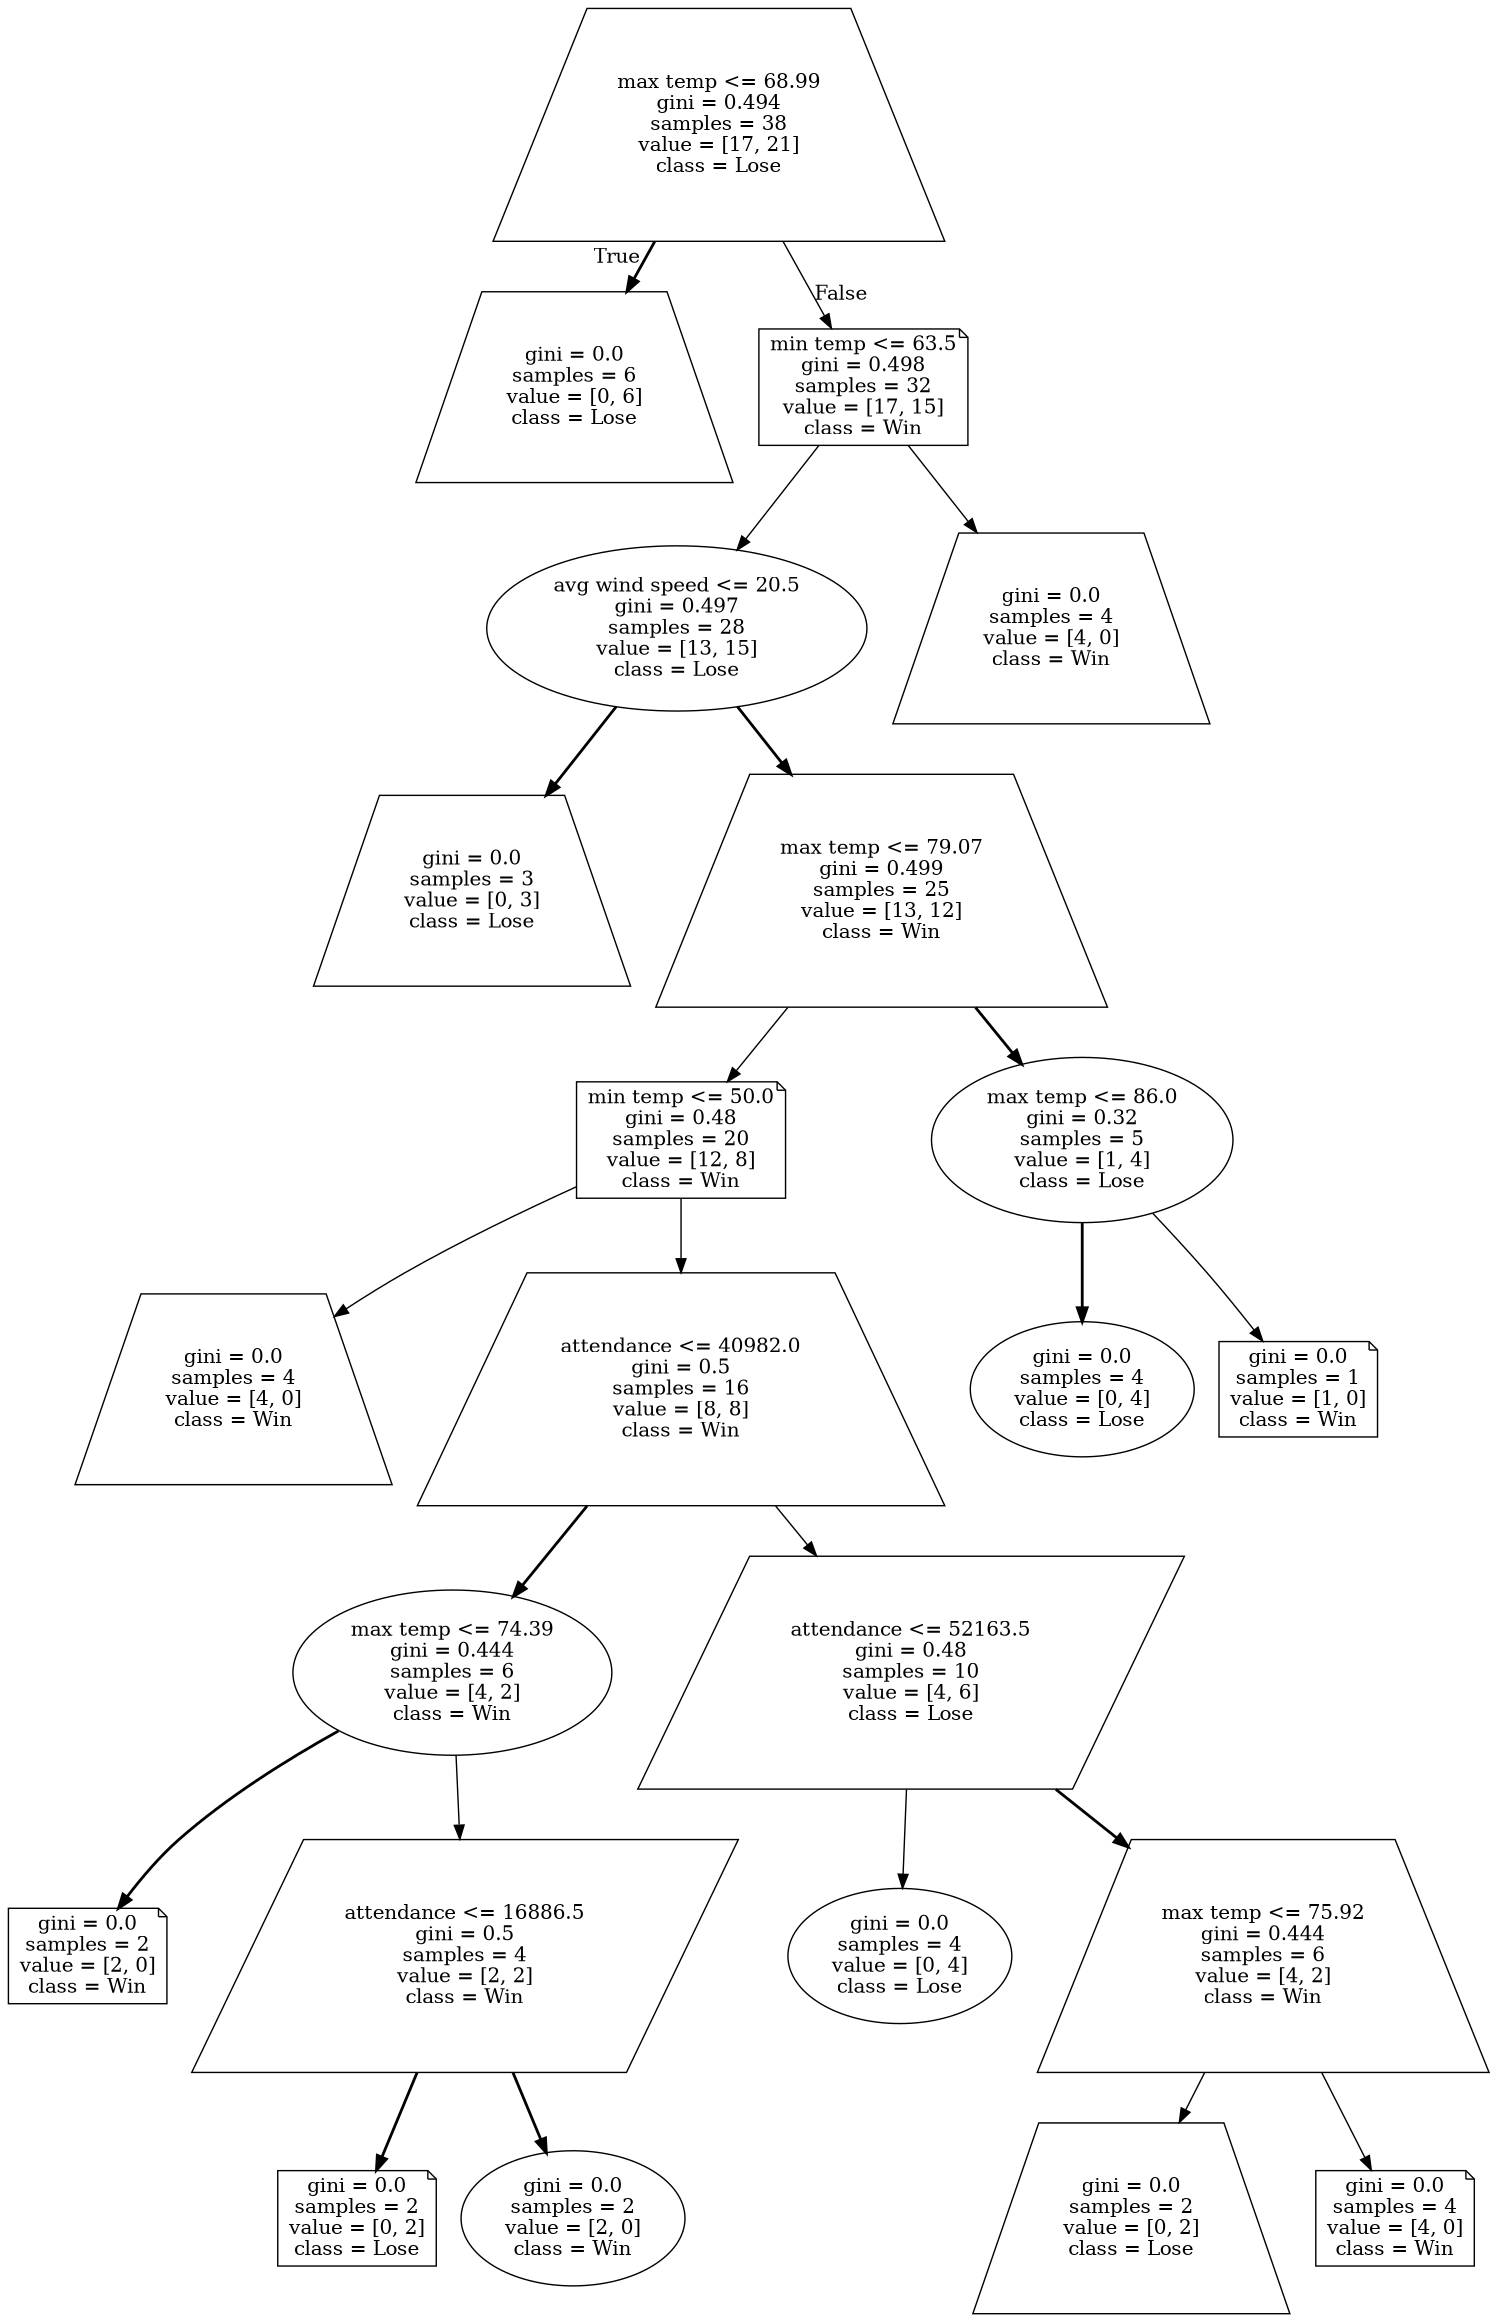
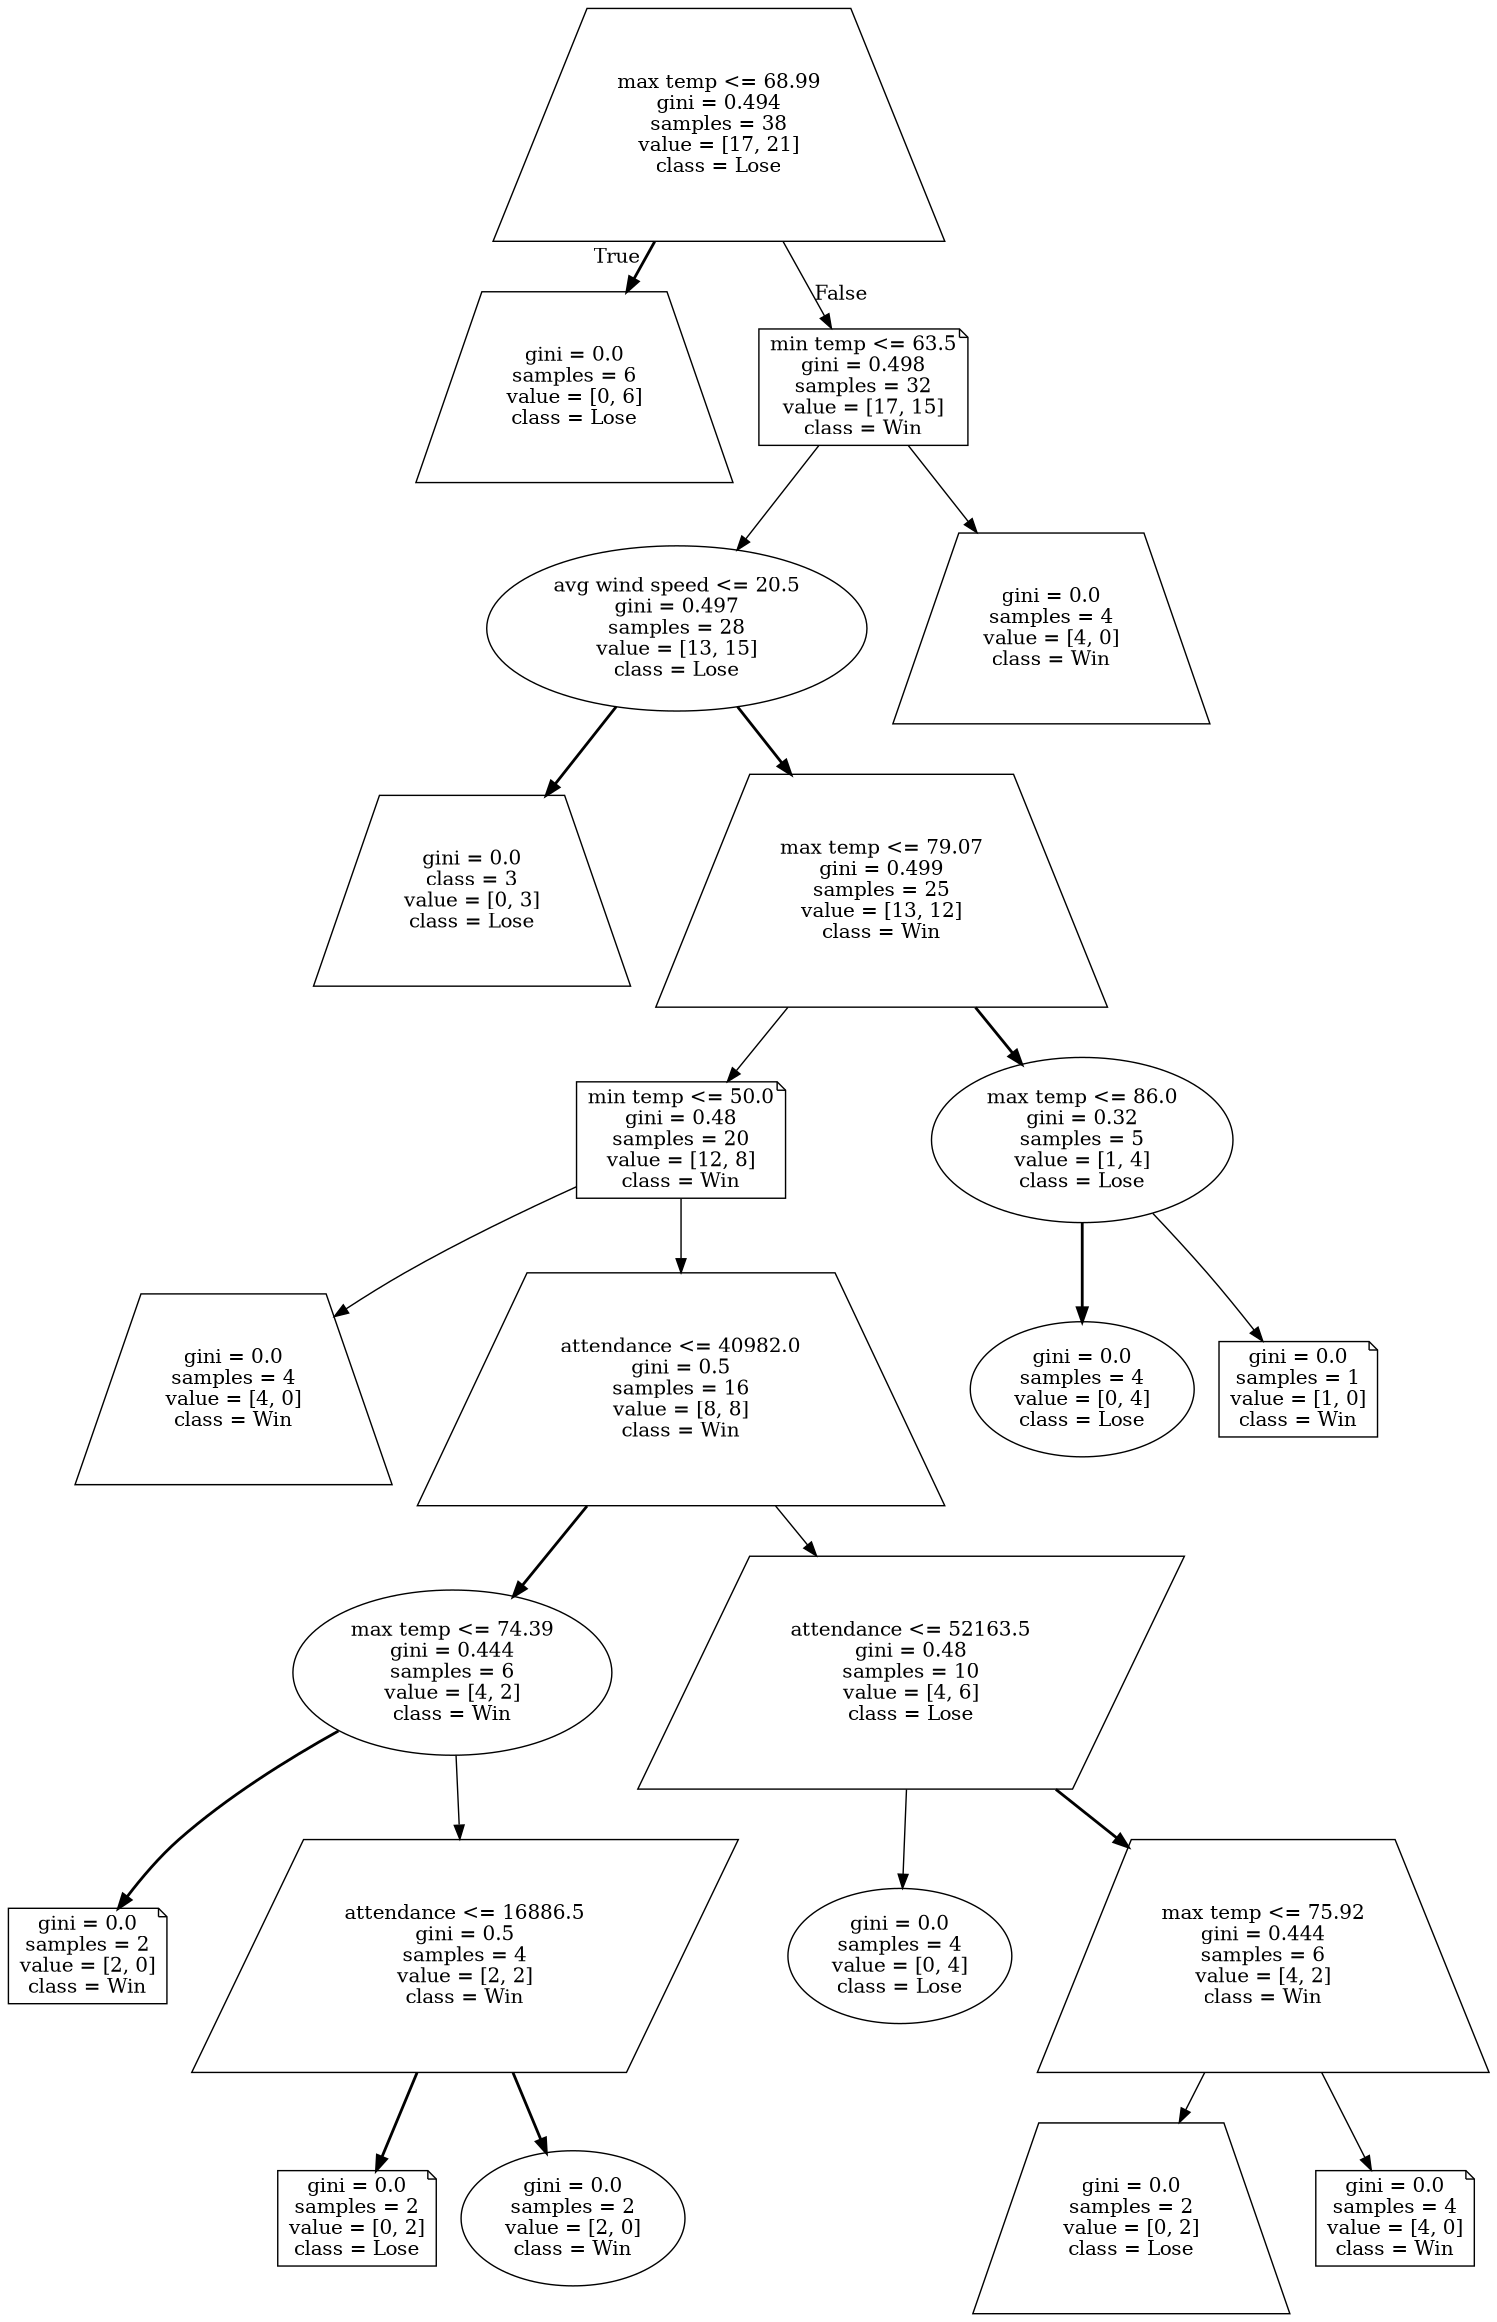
node "gini = 0.0 samples = 3 value = [0, 3] class = Lose": label "gini = 0.0 samples = 3 value = [0, 3] class = Lose" -> "gini = 0.0 class = 3 value = [0, 3] class = Lose"
